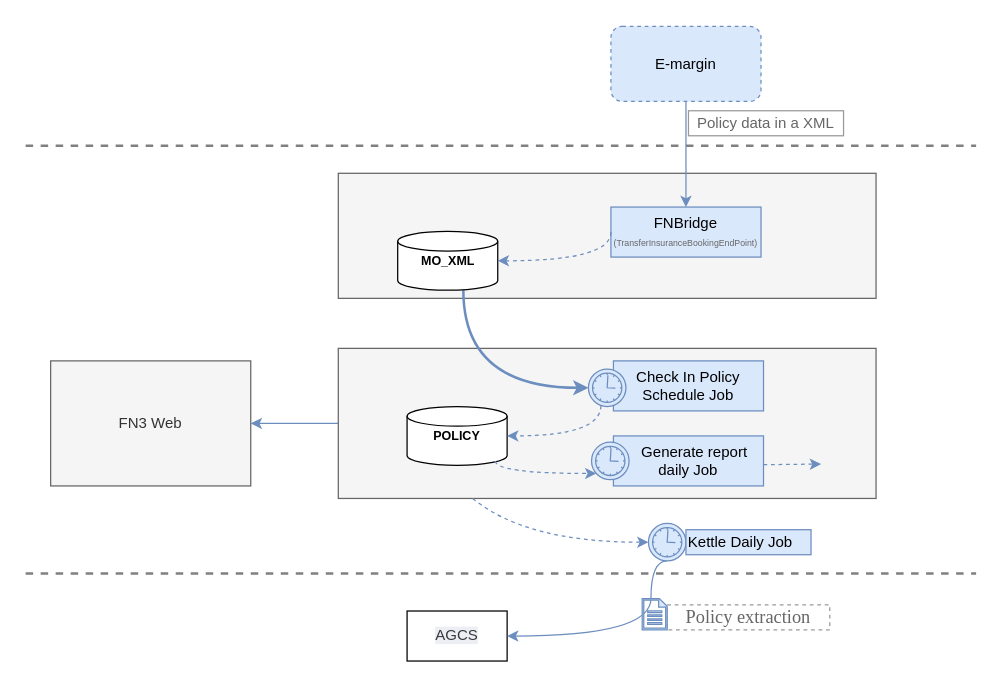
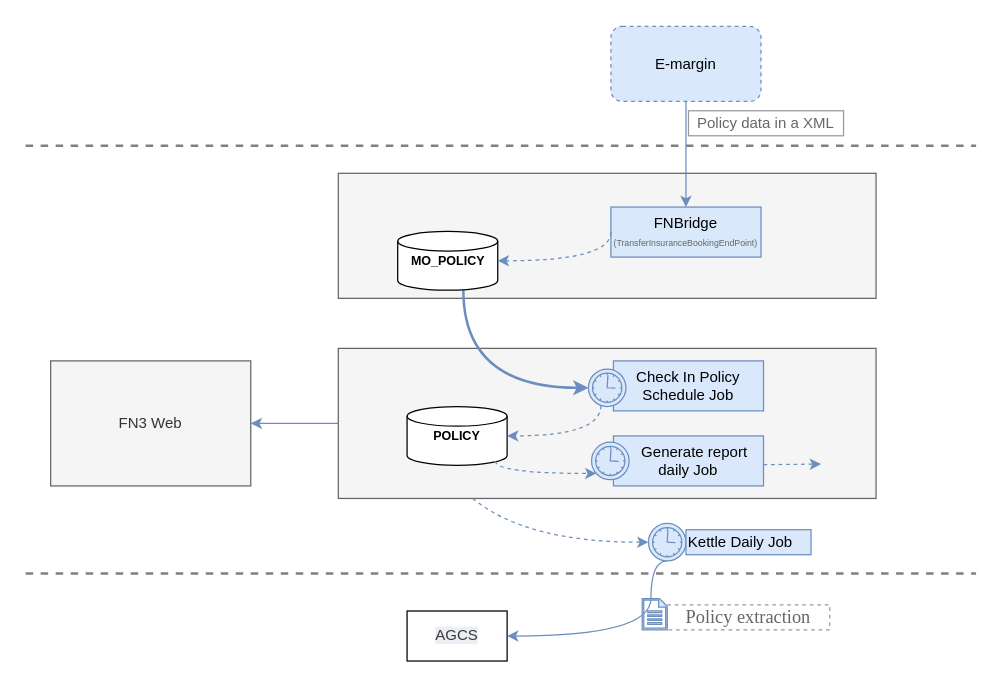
node "MO_XML": label "MO_XML" -> "MO_POLICY"
